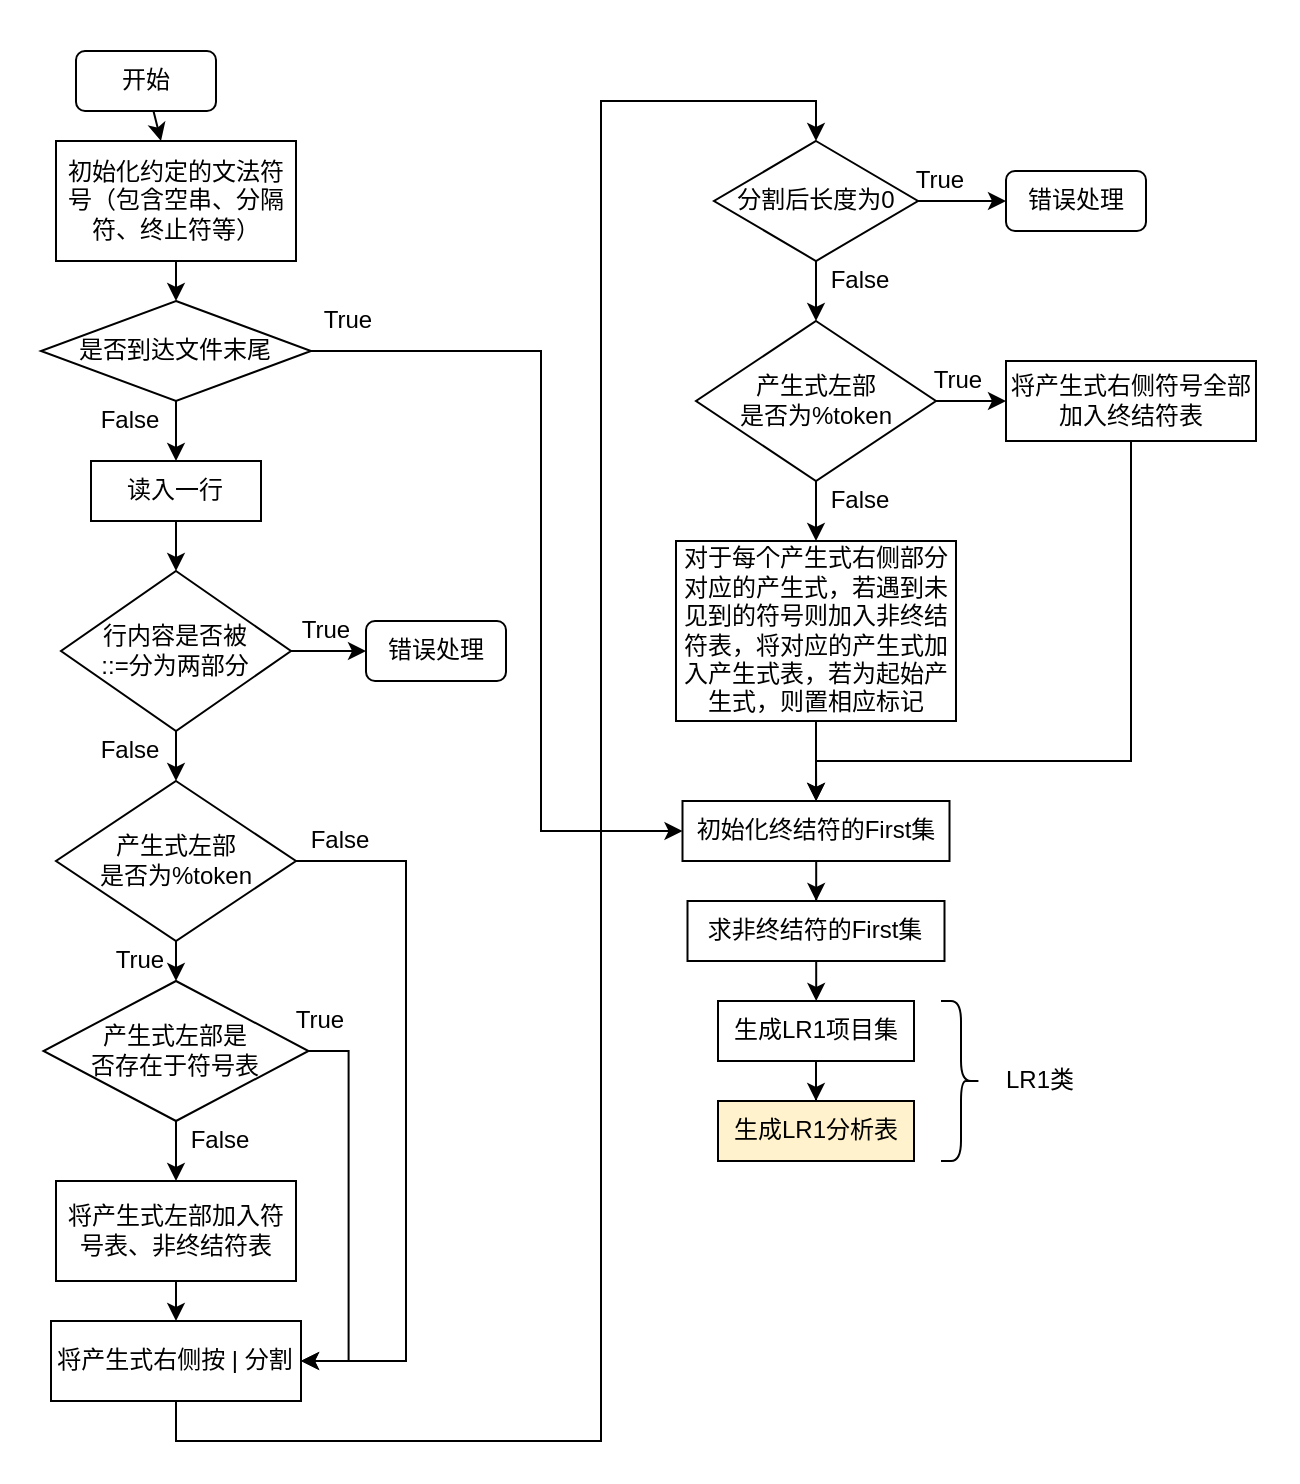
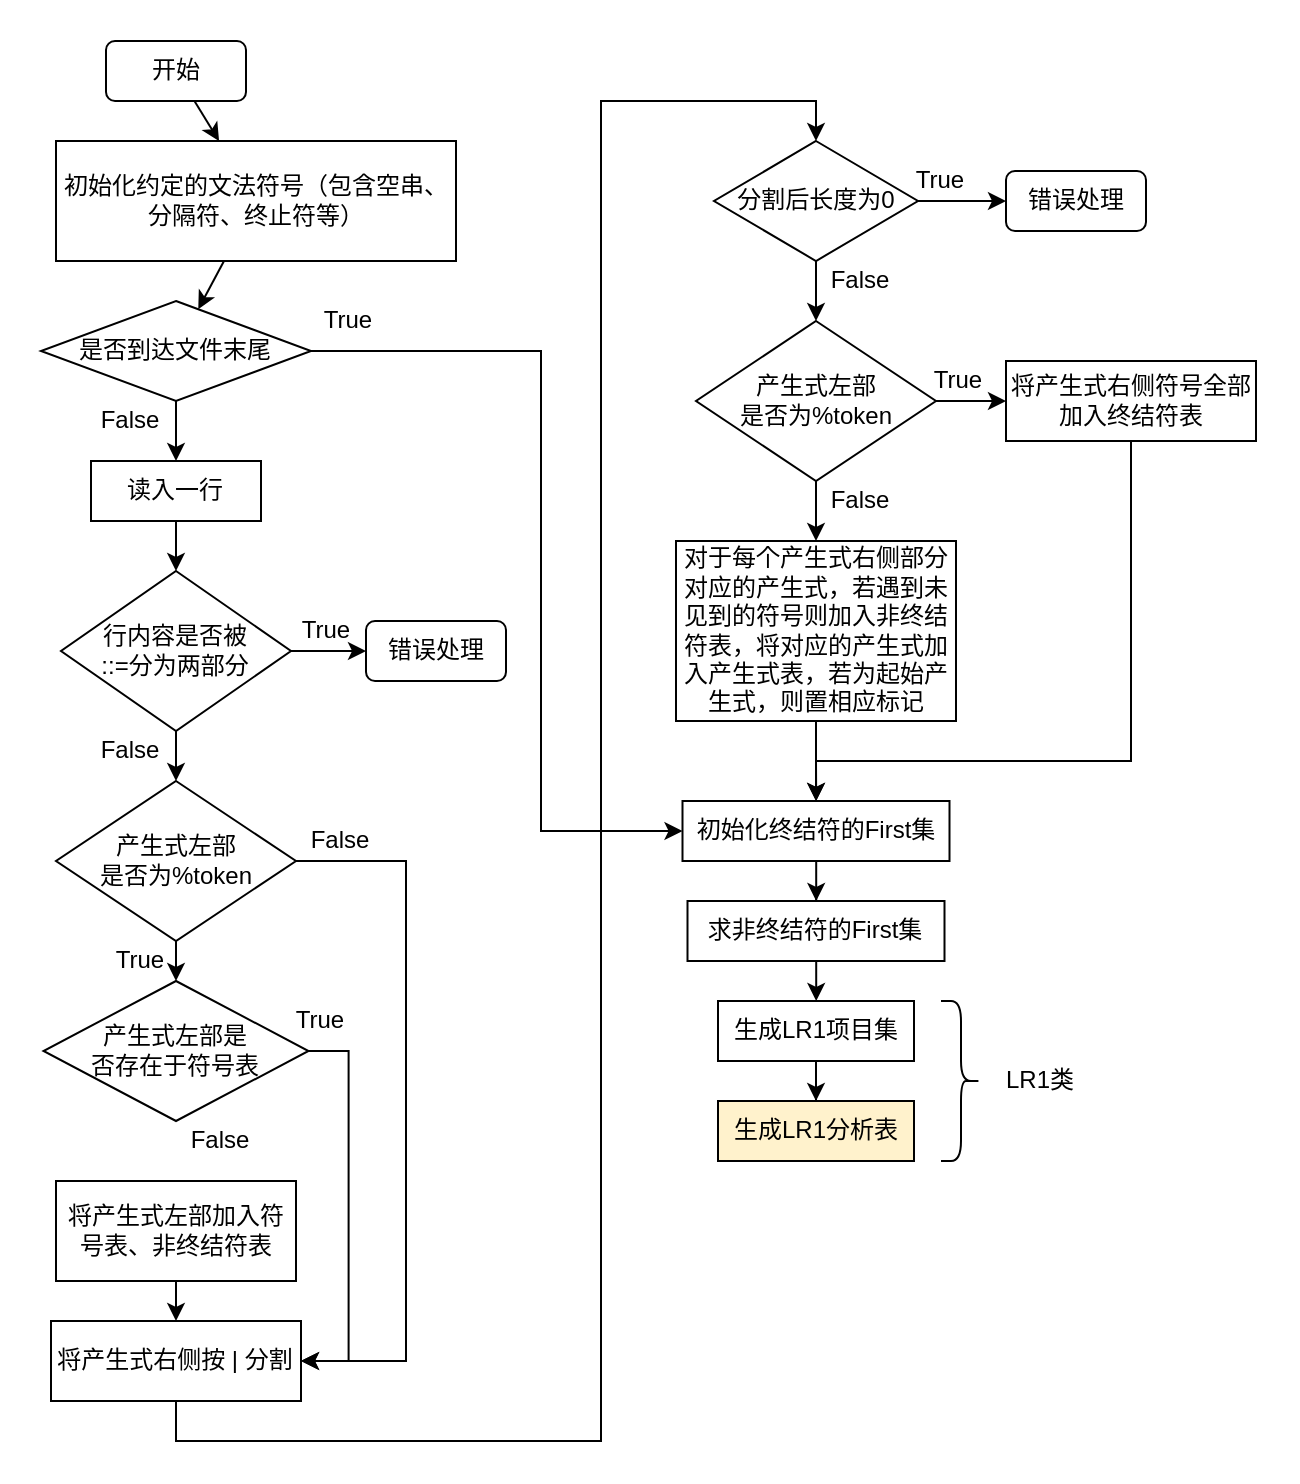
node "开始": moved (146, 81) -> (176, 71)
node "初始化约定的文法符号（包含空串、分隔符、终止符等）": size 240x120 -> 400x120
edge "产生式左部是 否存在于符号表" -> "将产生式左部加入符号表、非终结符表": removed
